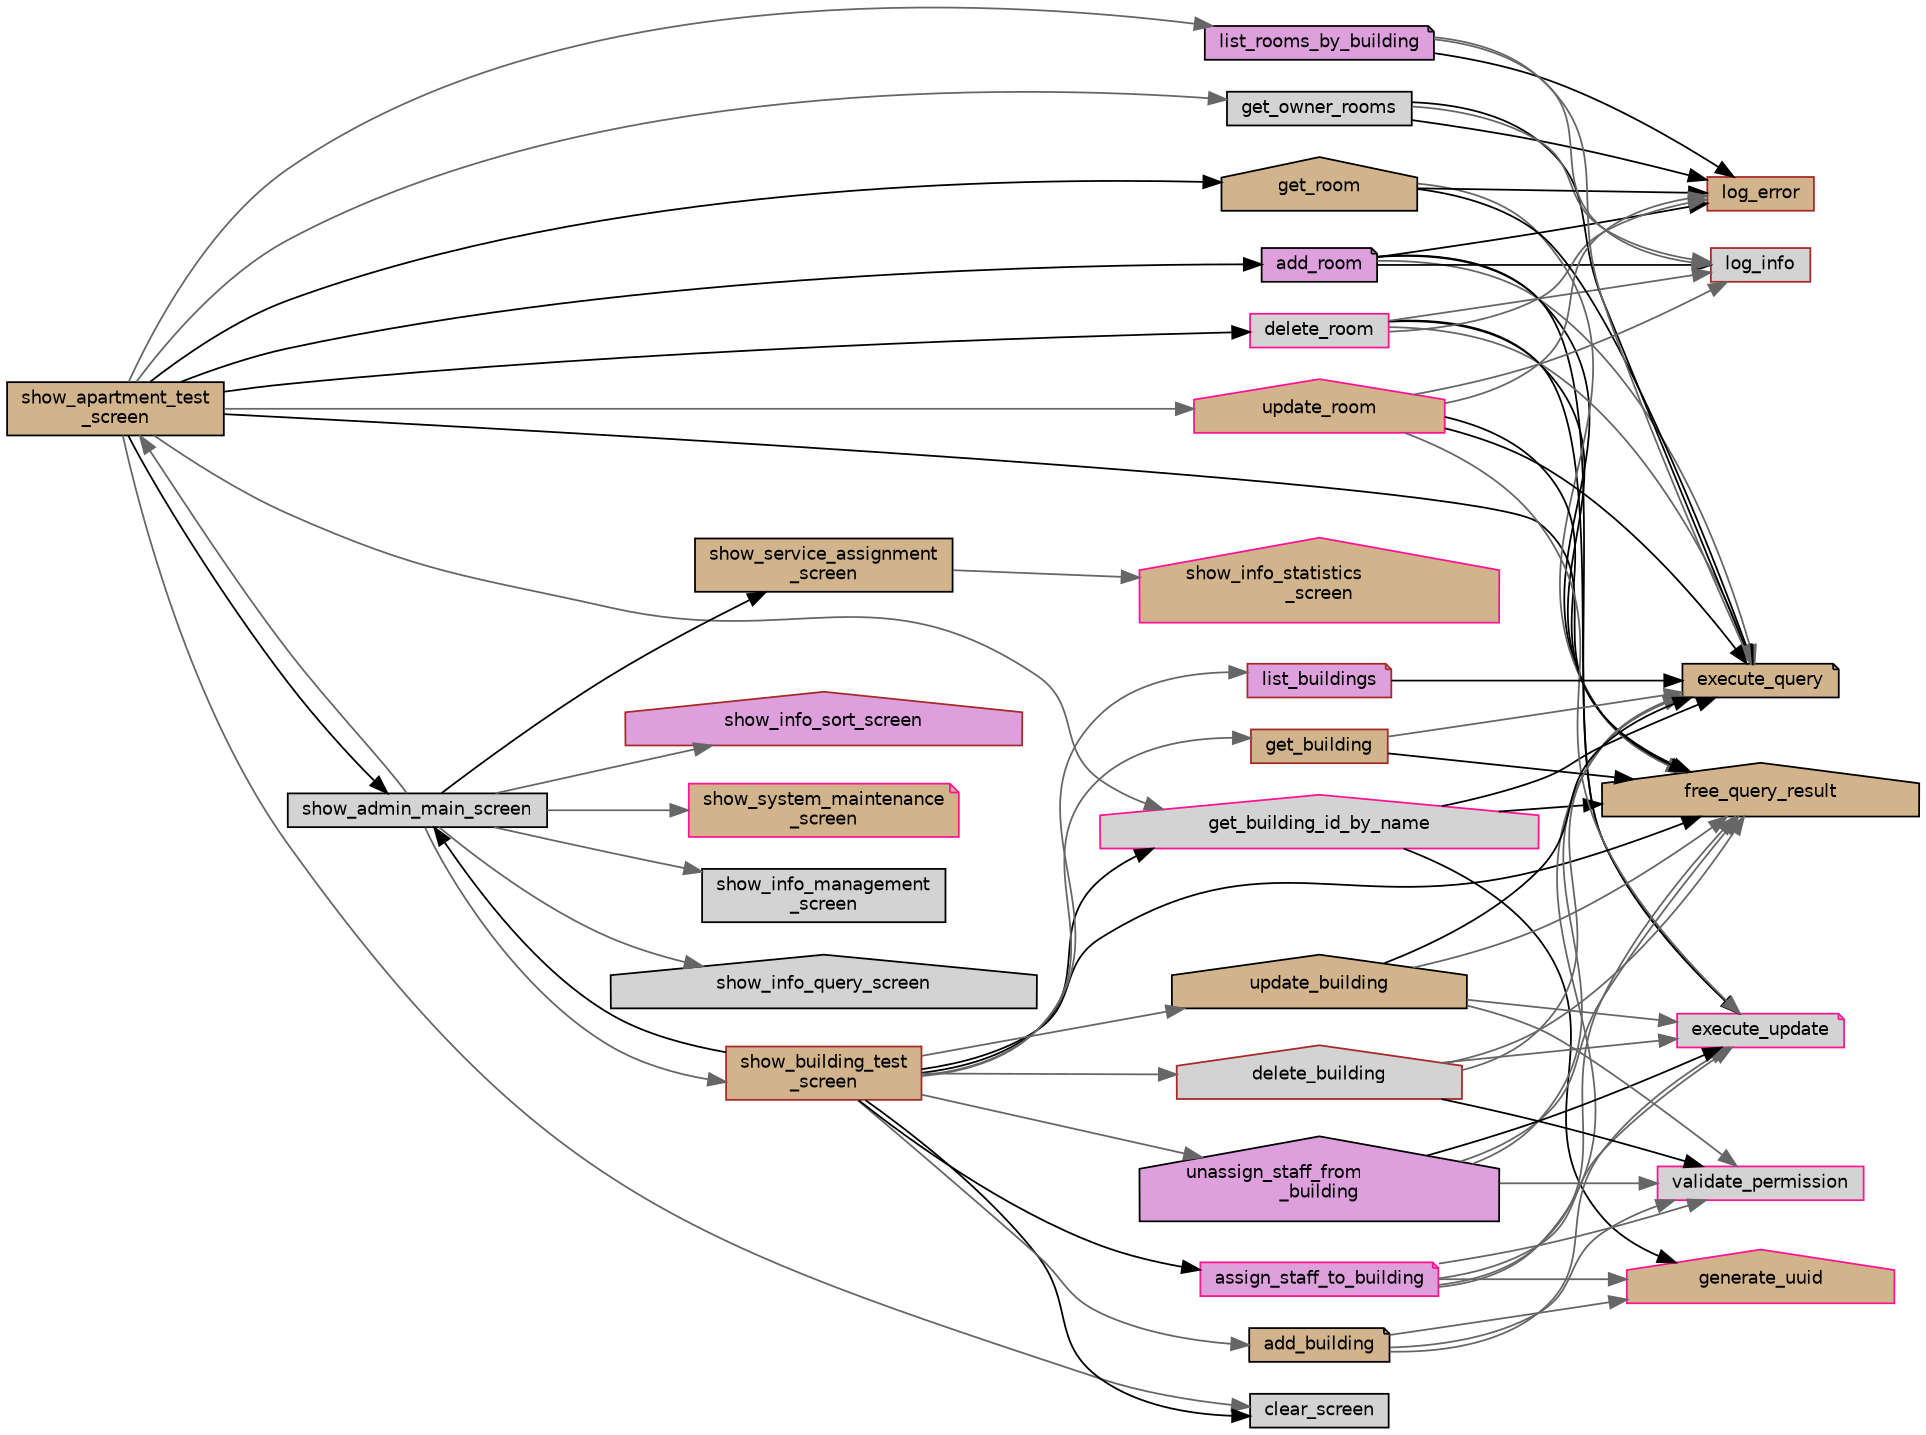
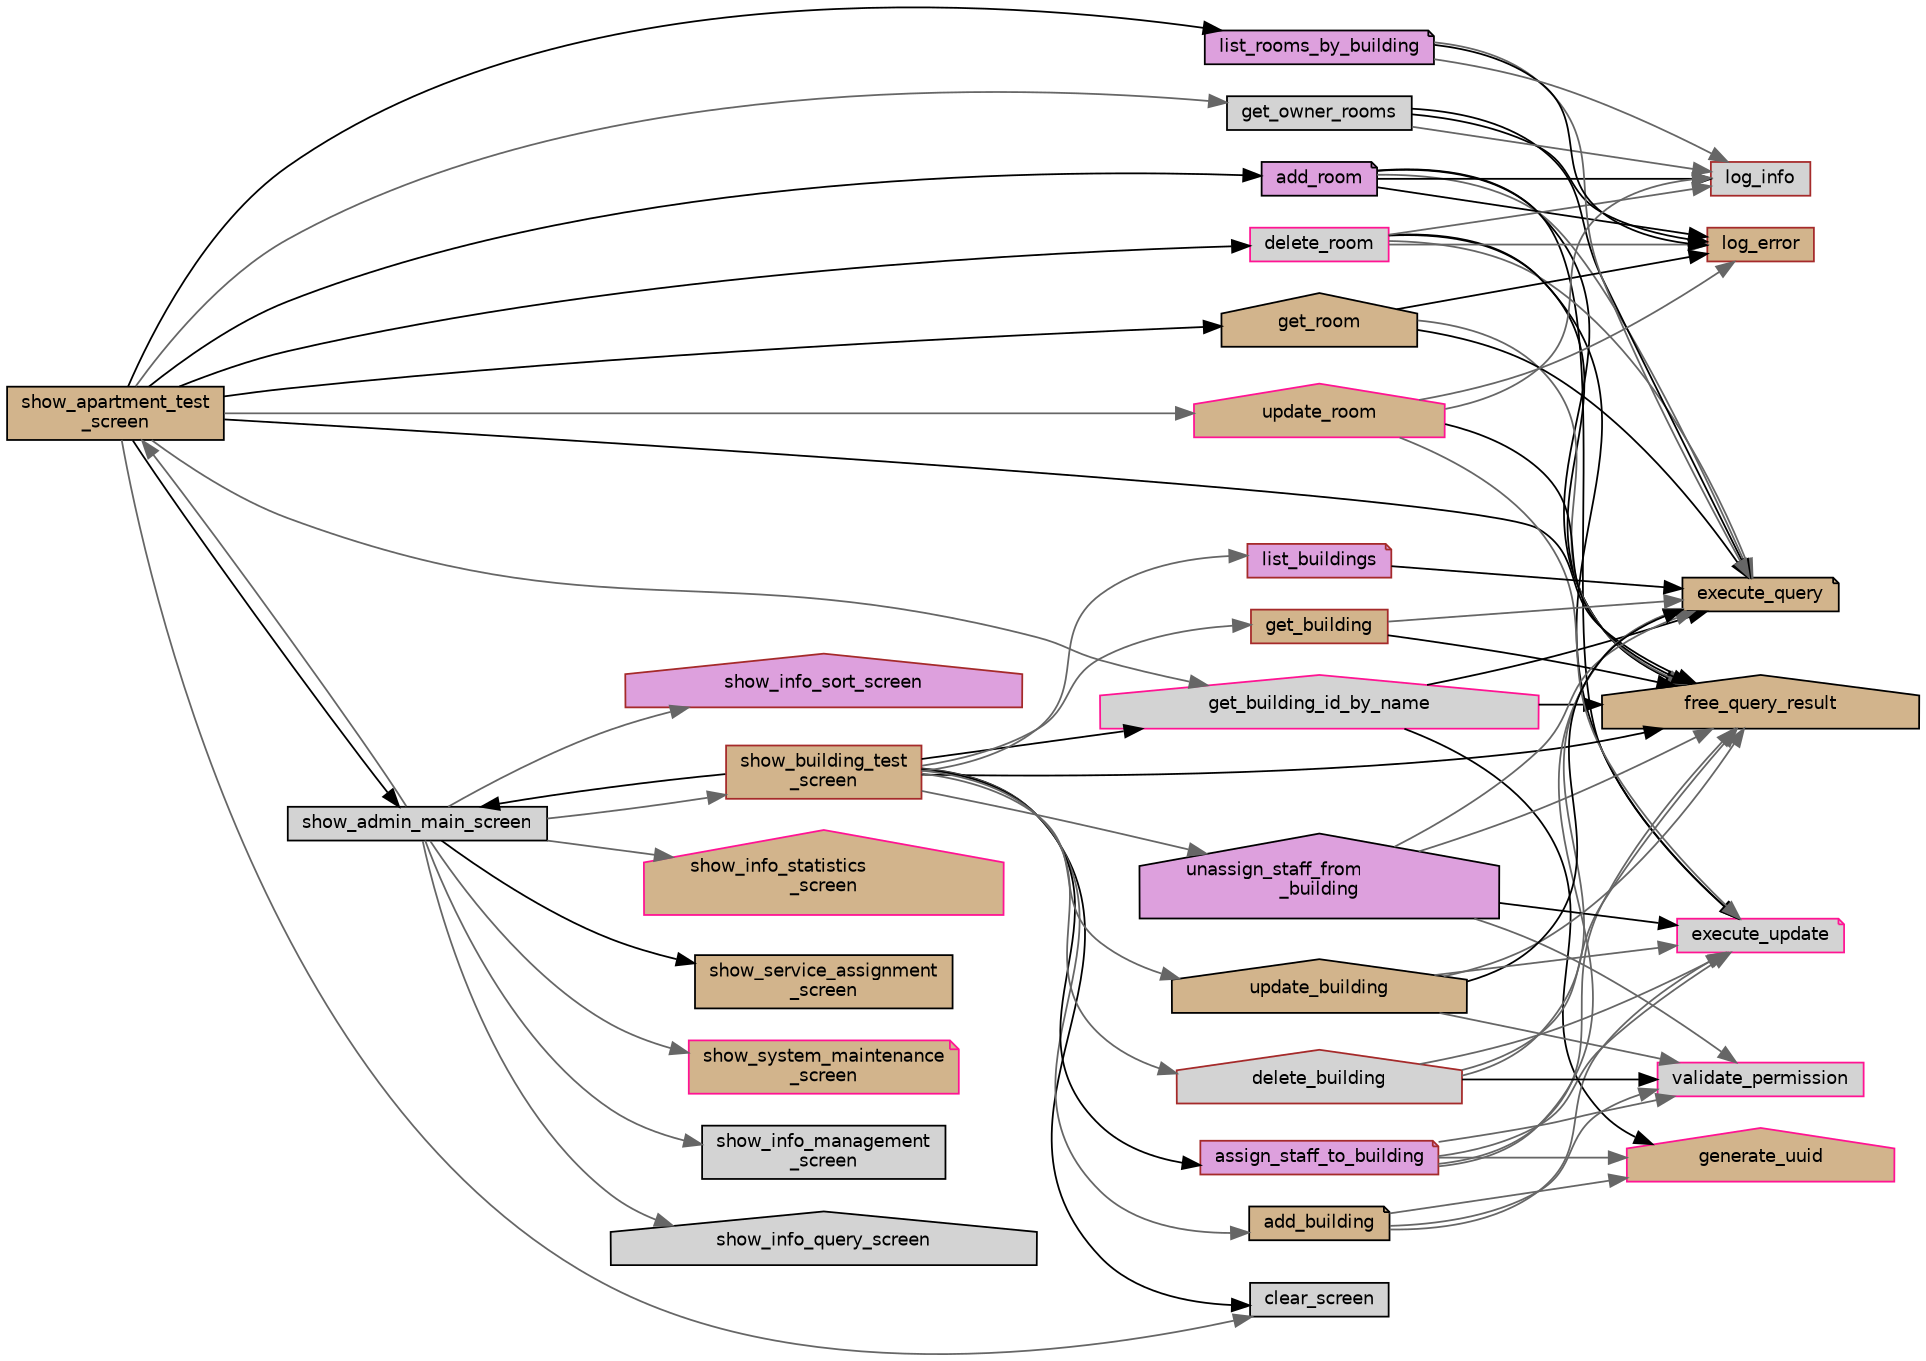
edge "show_apartment_test _screen" -> "list_rooms_by_building": color gray40 -> black
edge "update_room" -> "execute_query": removed
edge "show_service_assignment _screen" -> "show_info_statistics _screen": now "show_admin_main_screen" -> "show_info_statistics _screen"
node "assign_staff_to_building": color deeppink -> brown
